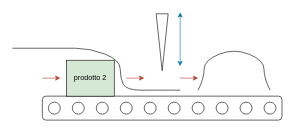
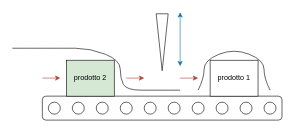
node "prodotto 1": added
